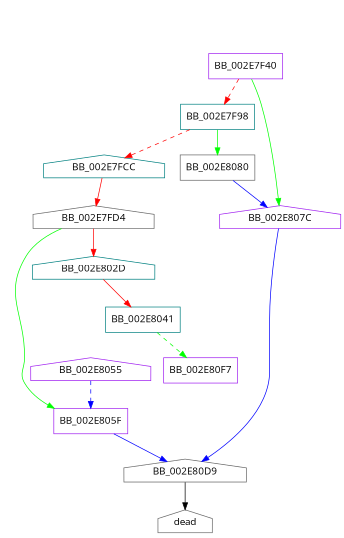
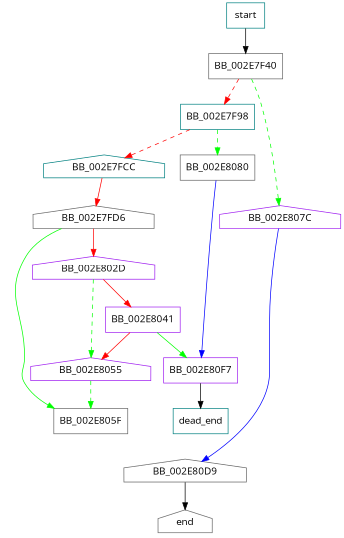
node "start": added
node "BB_002E7F40": color purple -> gray40
edge "BB_002E7F40" -> "BB_002E807C": style solid -> dashed
edge "BB_002E7F98" -> "BB_002E8080": style solid -> dashed
edge "BB_002E8080" -> "BB_002E807C": now "BB_002E8080" -> "BB_002E80F7"
node "BB_002E7FD4": label "BB_002E7FD4" -> "BB_002E7FD6"
node "BB_002E802D": color teal -> purple
edge "BB_002E802D" -> "BB_002E8055": added
node "BB_002E8041": color teal -> purple
edge "BB_002E8041" -> "BB_002E80F7": style dashed -> solid
edge "BB_002E8041" -> "BB_002E8055": added
edge "BB_002E8055" -> "BB_002E805F": color blue -> green
node "BB_002E805F": color purple -> gray40
node "dead_end": added
edge "BB_002E805F" -> "BB_002E80D9": removed
node "dead": label "dead" -> "end"
